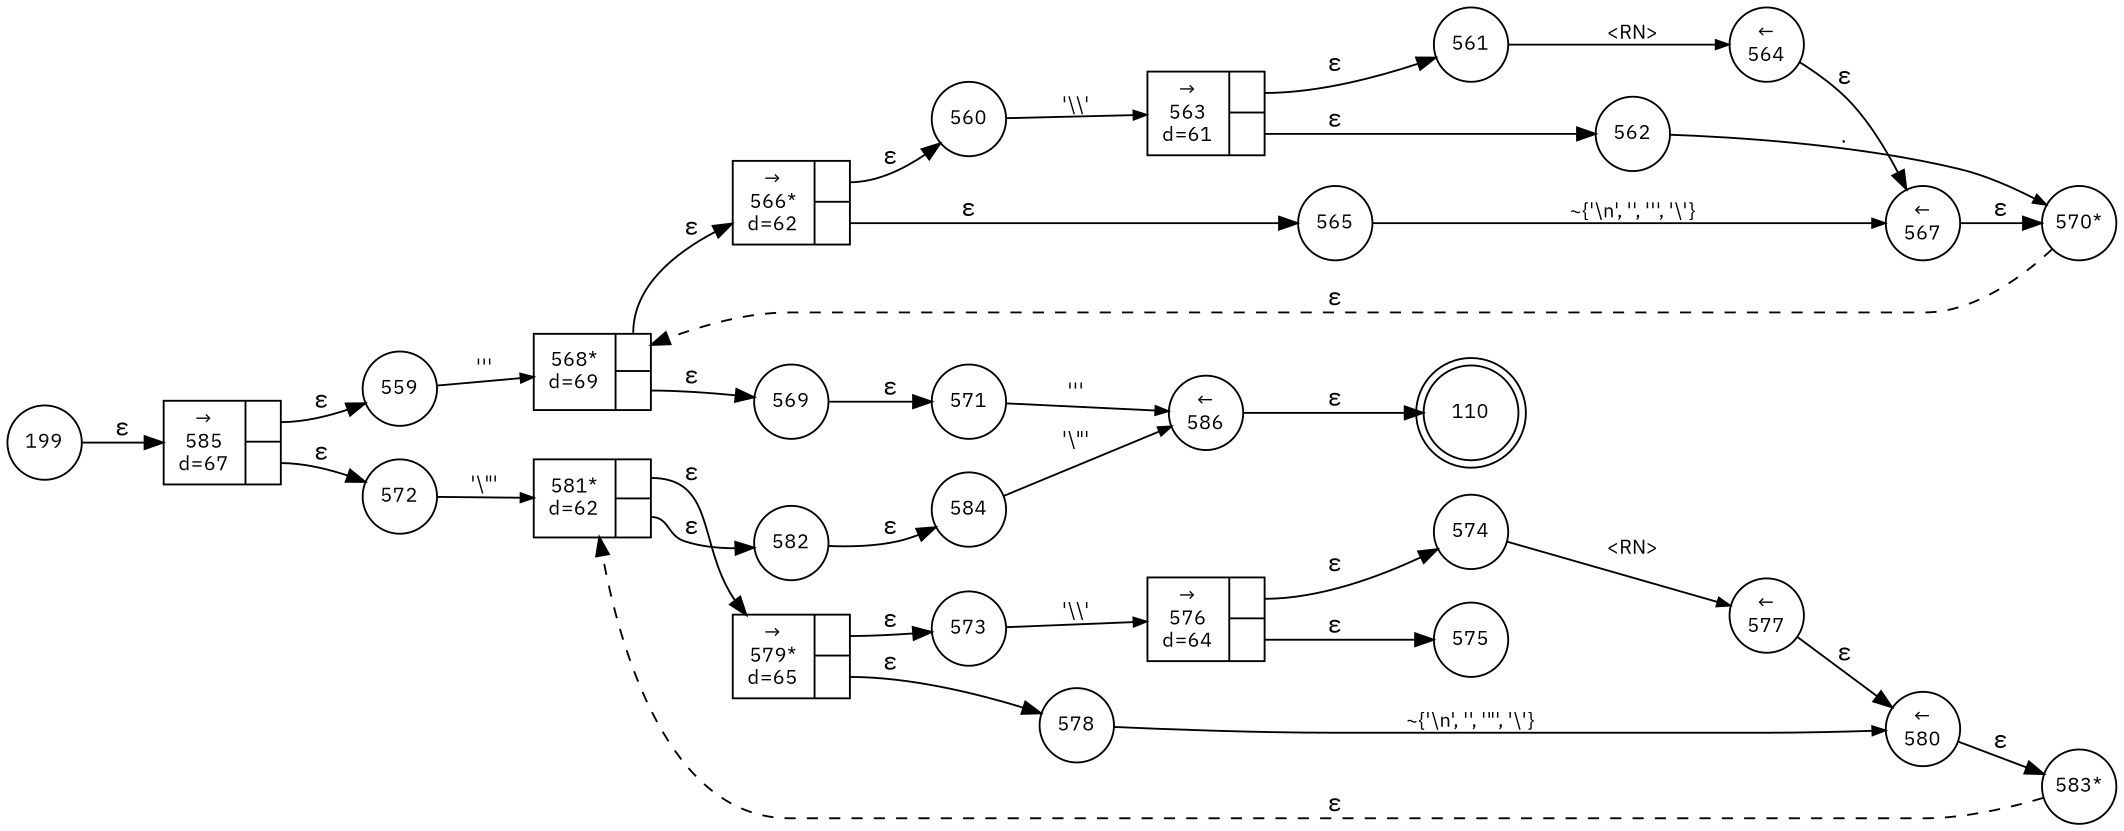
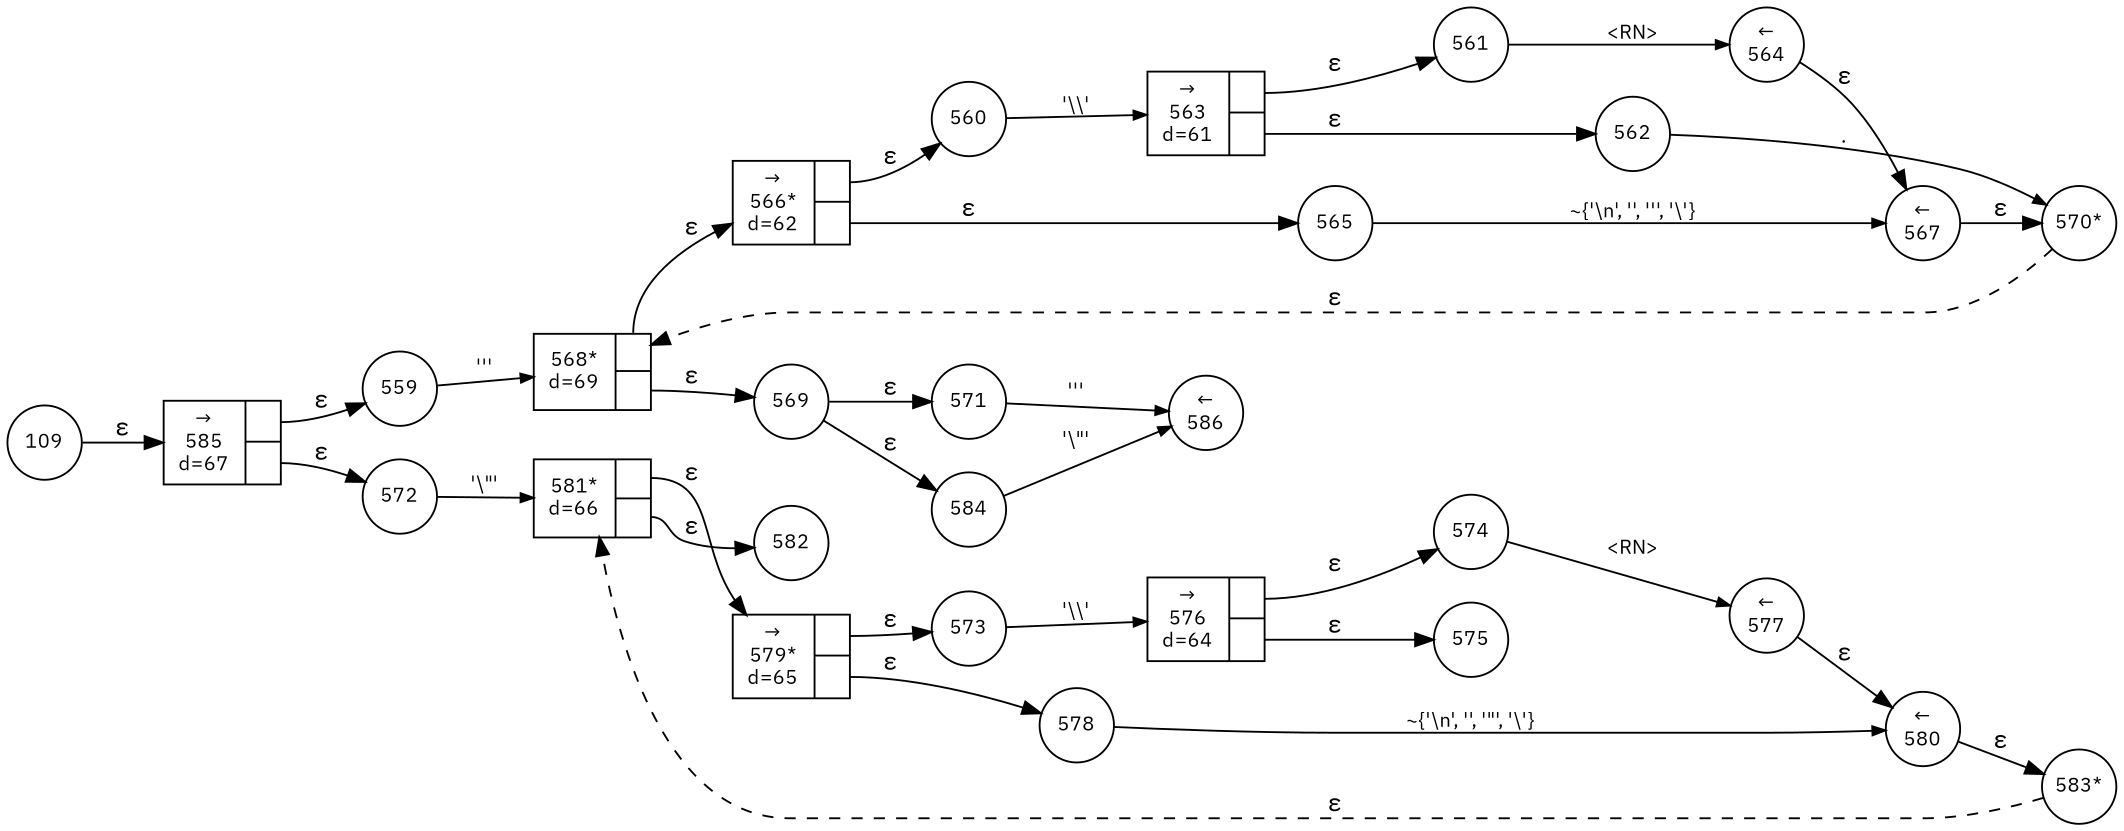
node "110": removed
node "199": label "199" -> "109"
node "581*": text "d=62" -> "d=66"
edge "582" -> "584": now "569" -> "584"
